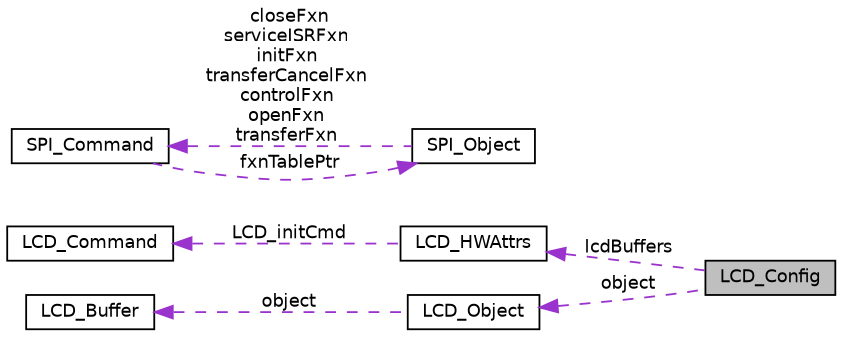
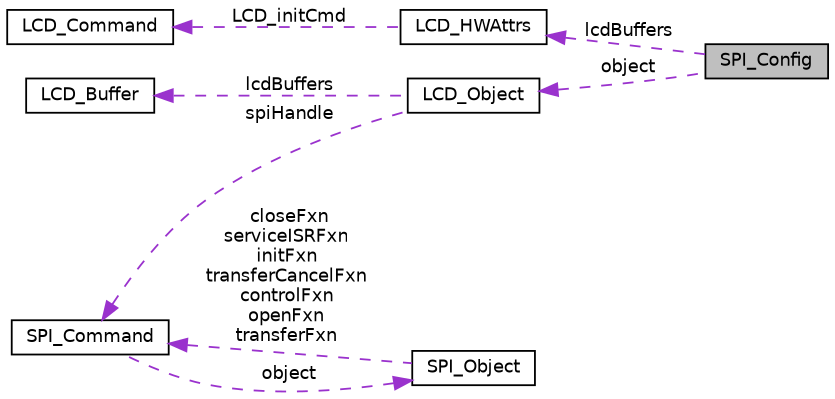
edge "SPI_Command" -> "SPI_Object": label " fxnTablePtr" -> " object"
edge "LCD_Object" -> "SPI_Command": added, label "spiHandle"
node "LCD_Config": label "LCD_Config" -> "SPI_Config"
edge "LCD_Object" -> "LCD_Buffer": label " object" -> " lcdBuffers"
